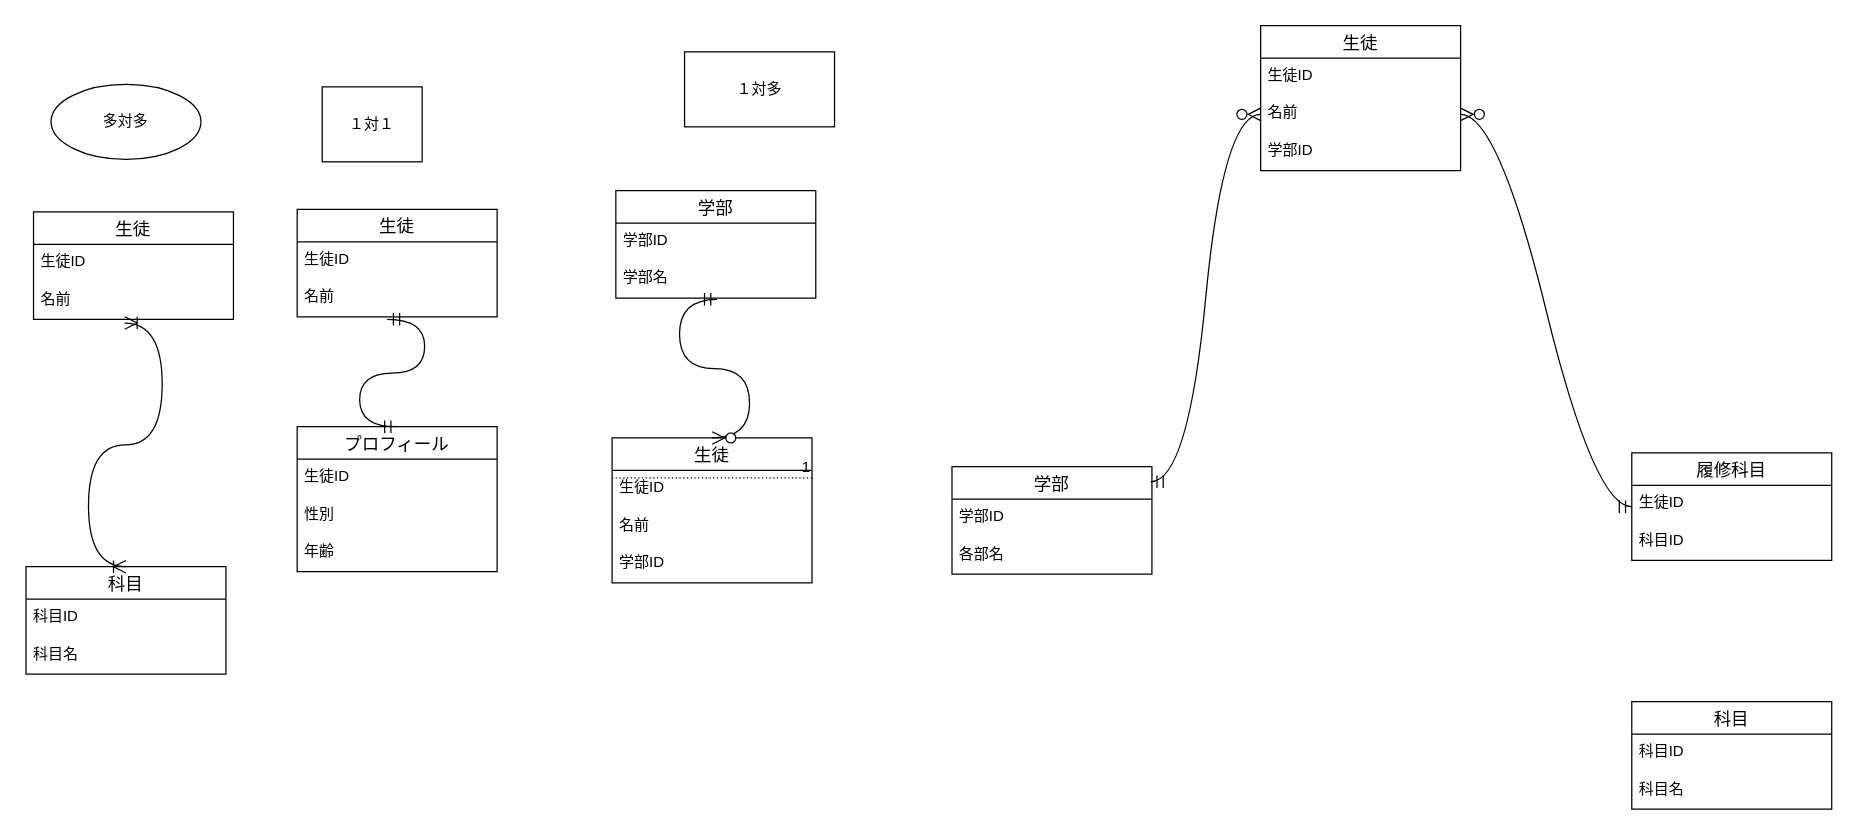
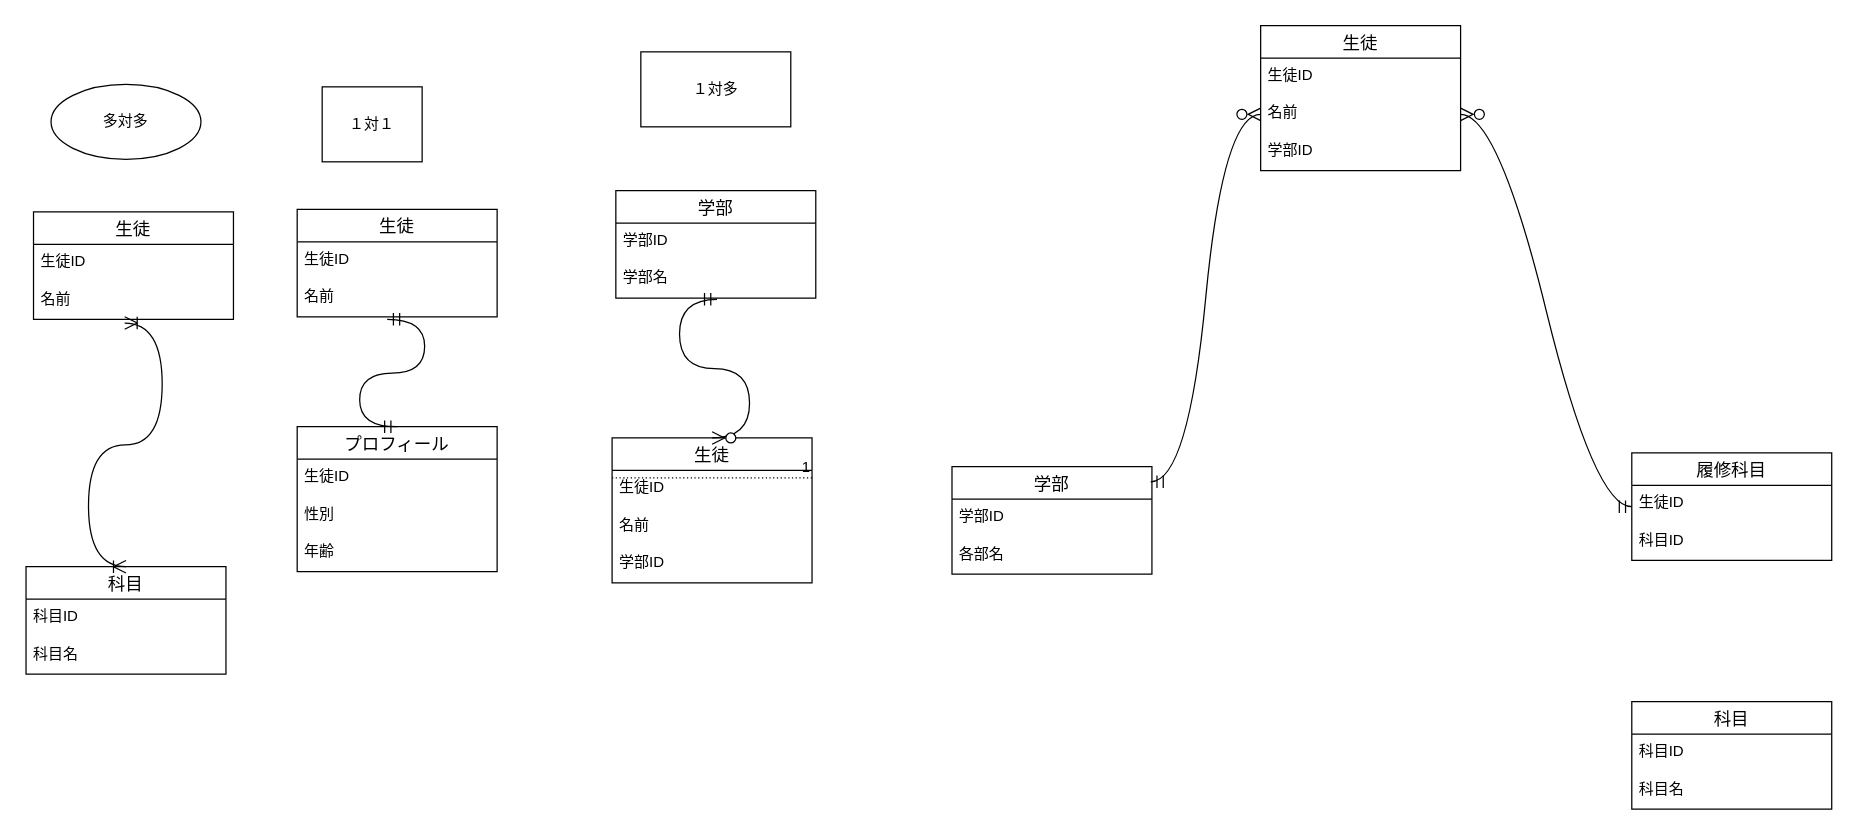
node "１対多": moved (759, 89) -> (716, 89)
